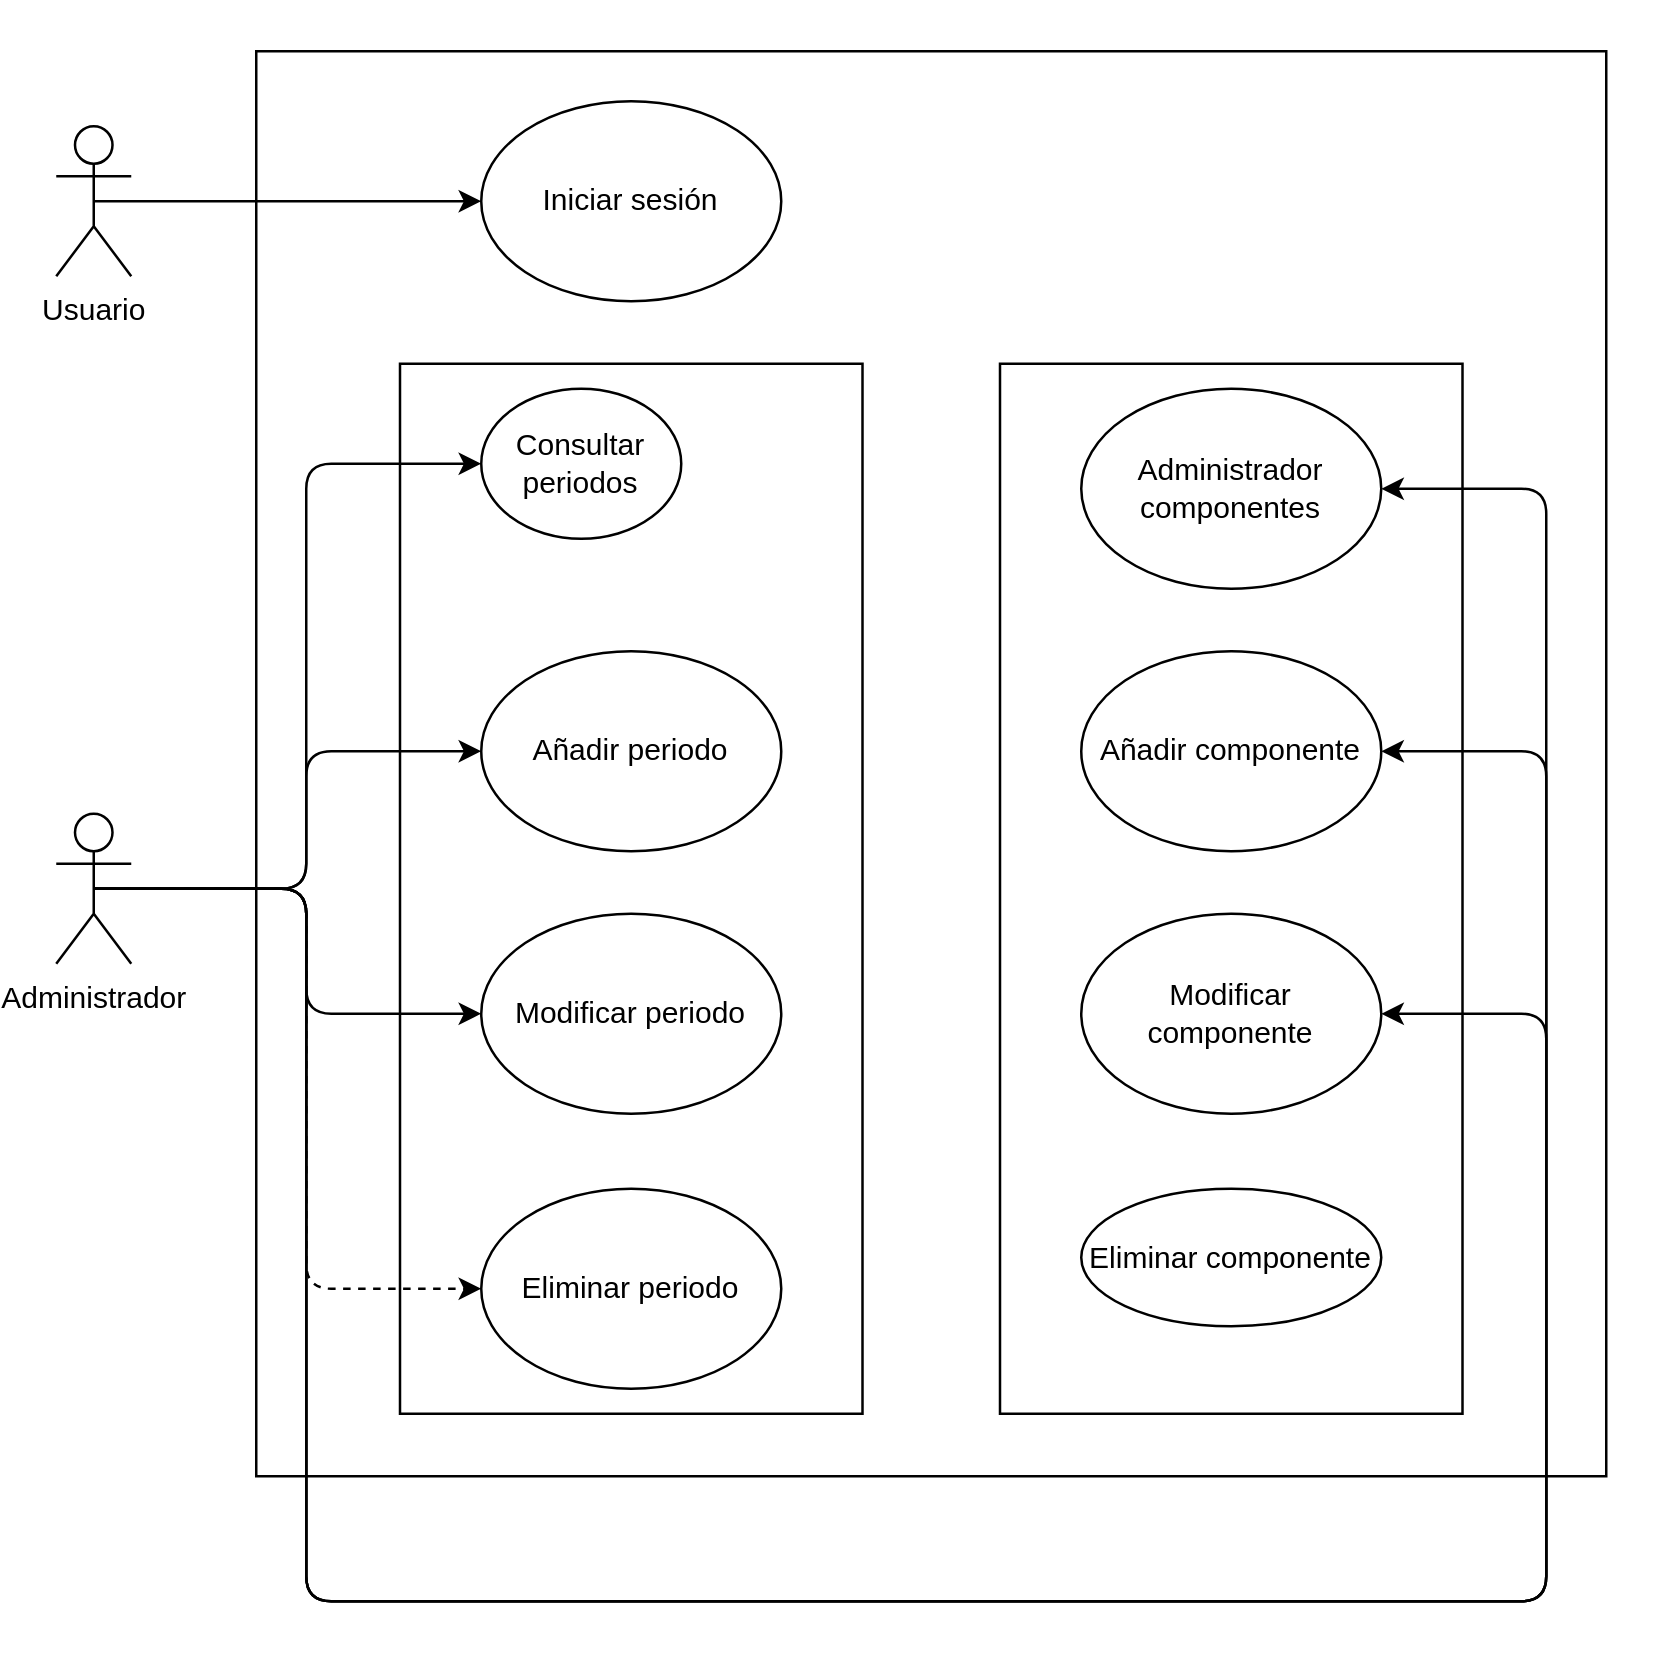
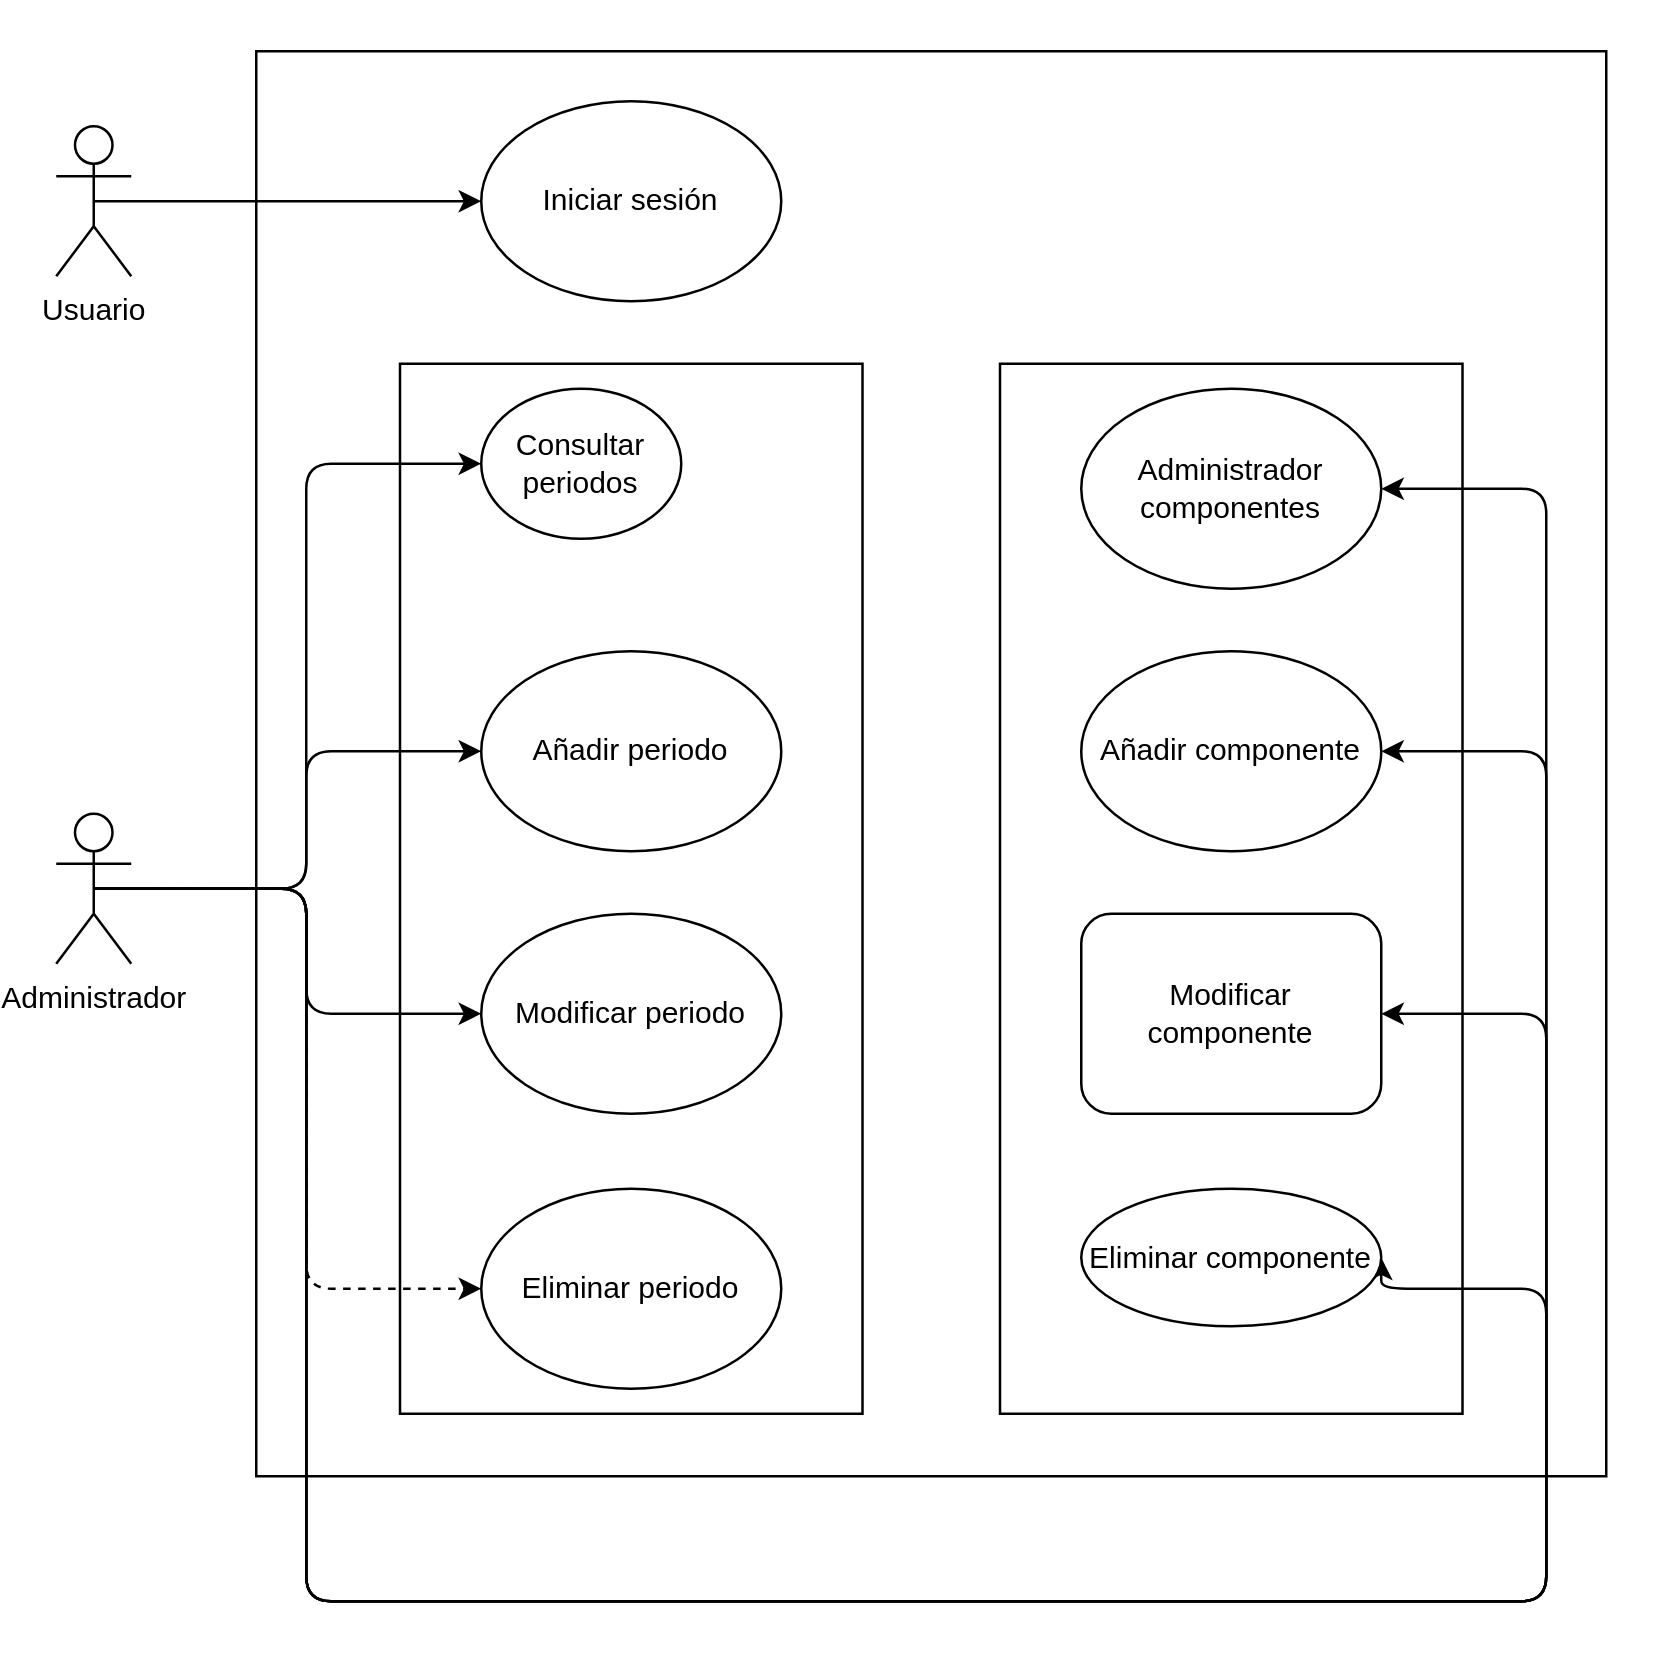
node "Modificar componente": shape ellipse -> rounded rectangle
edge "Administrador" -> "Eliminar componente": added
